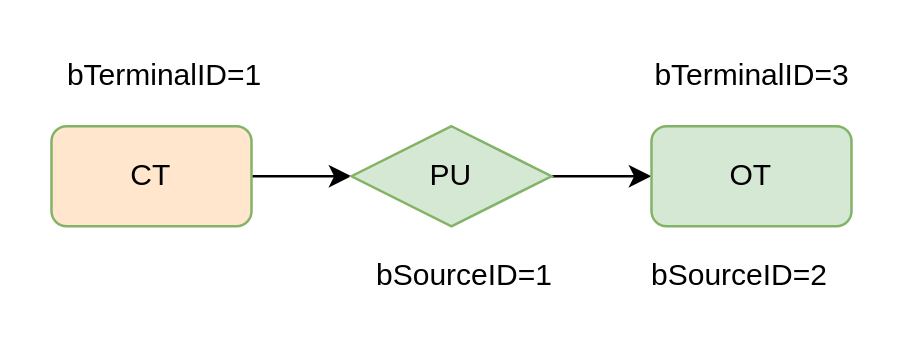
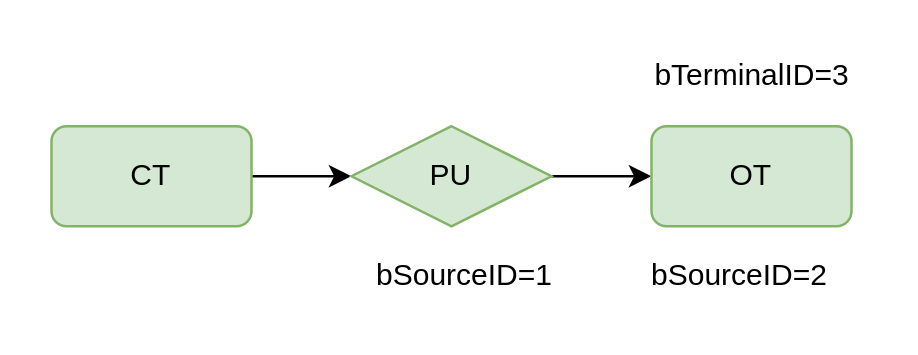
node "bTerminalID=1": removed
node "CT": fillcolor #ffe6cc -> #d5e8d4
